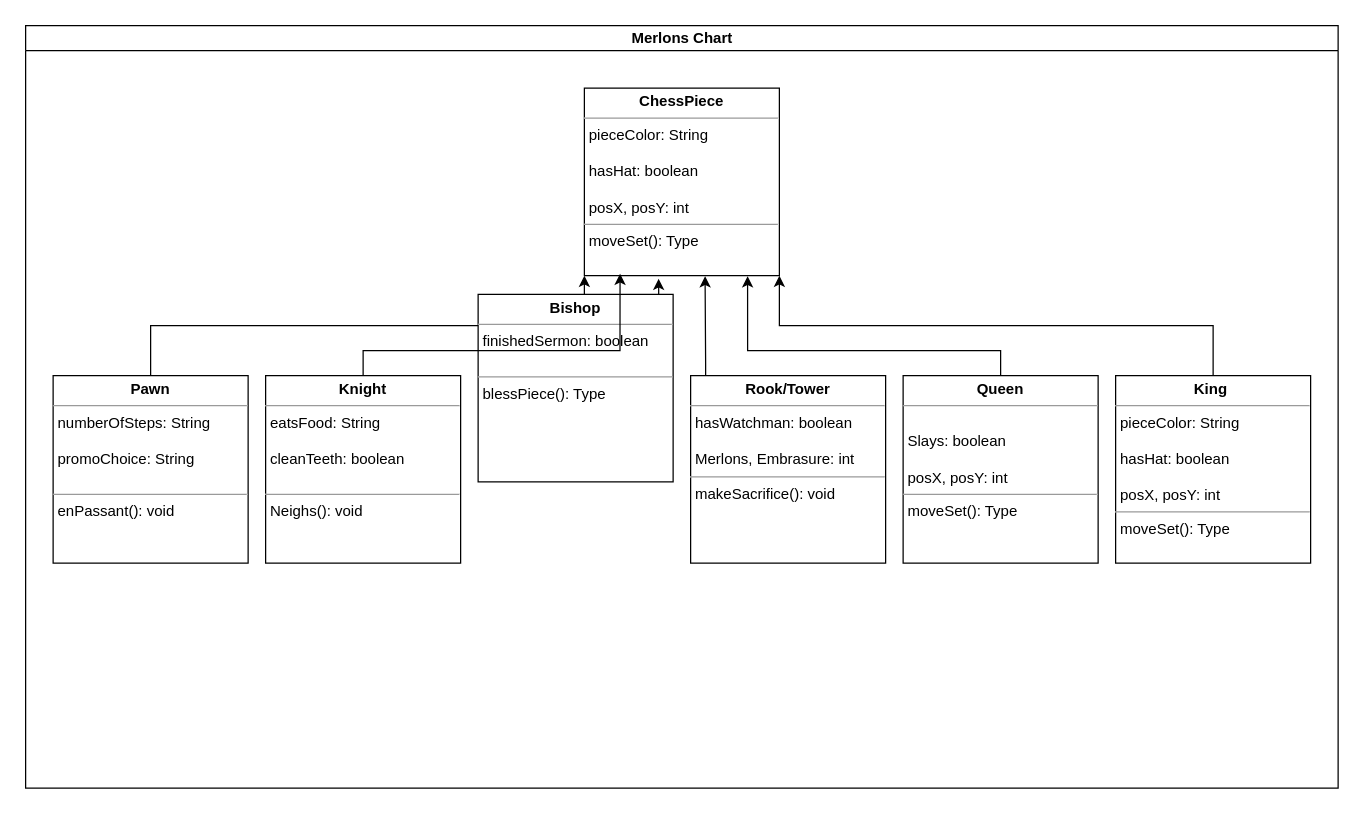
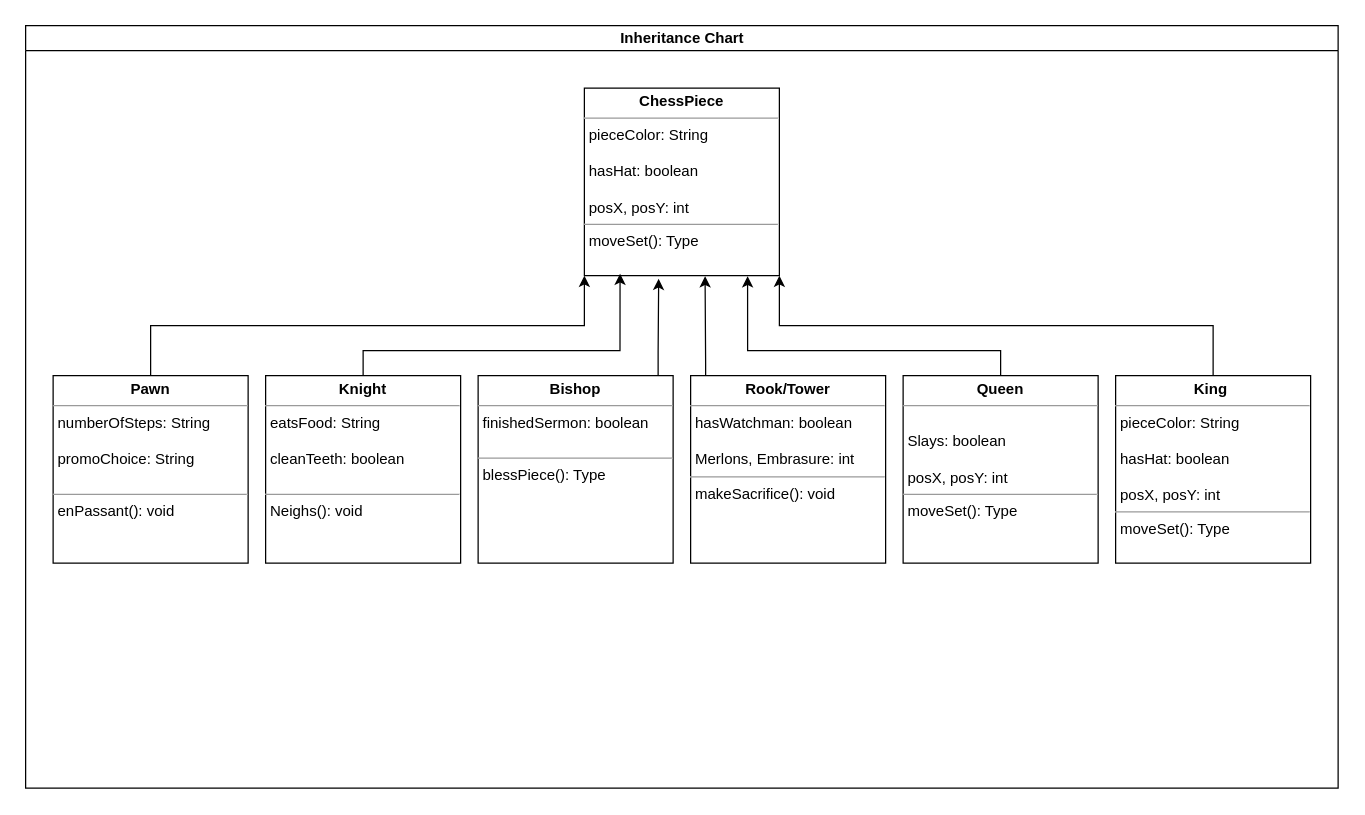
node "Merlons Chart": label "Merlons Chart" -> "Inheritance Chart"
node "Bishop finishedSermon: boolean blessPiece(): Type": moved (576, 388) -> (576, 469)
